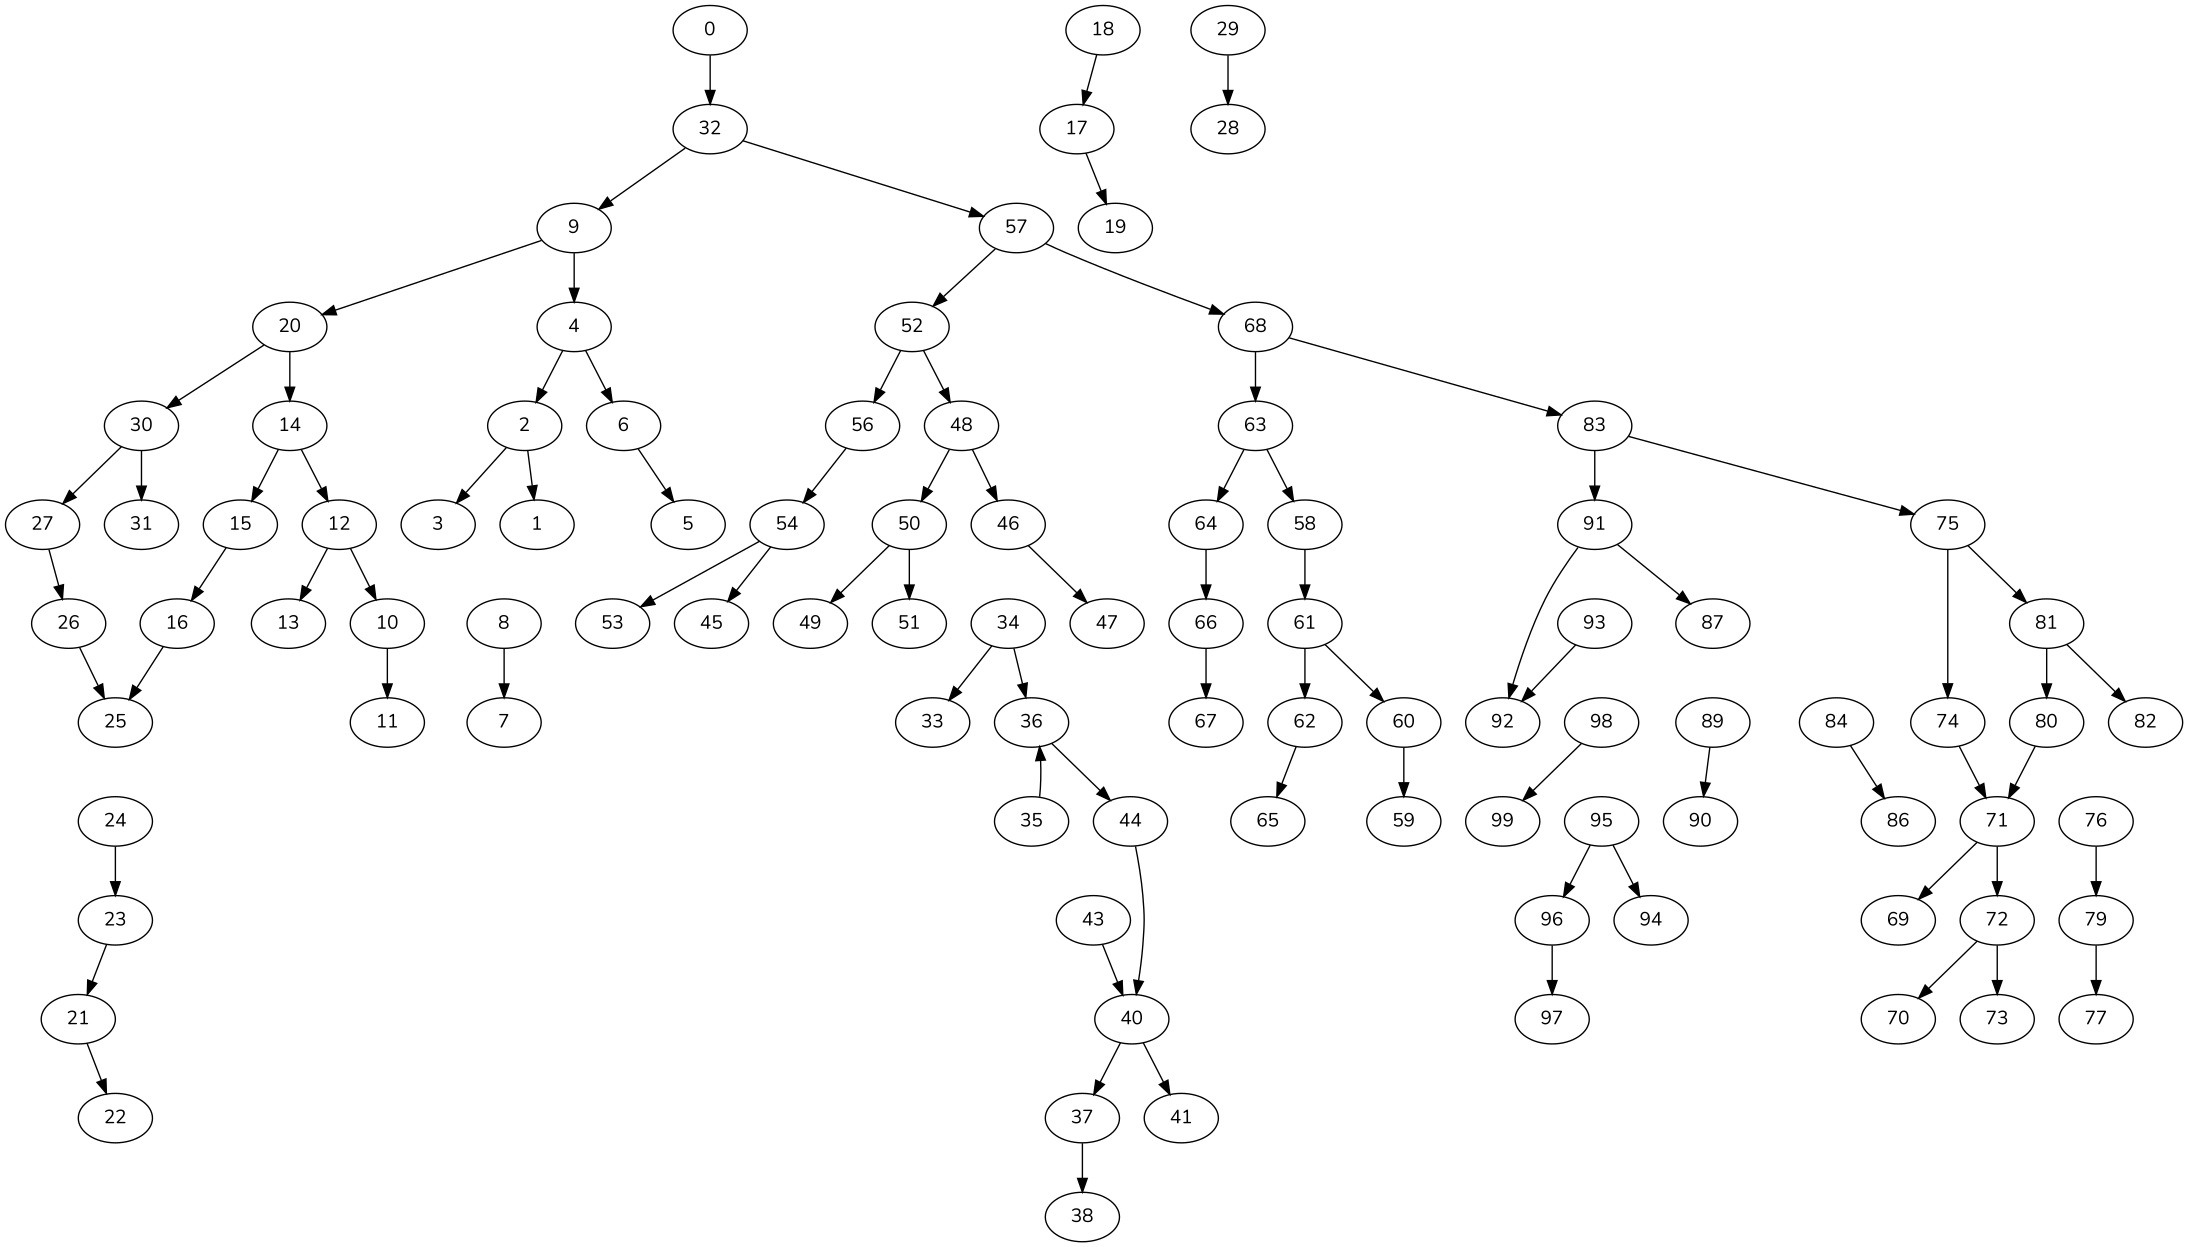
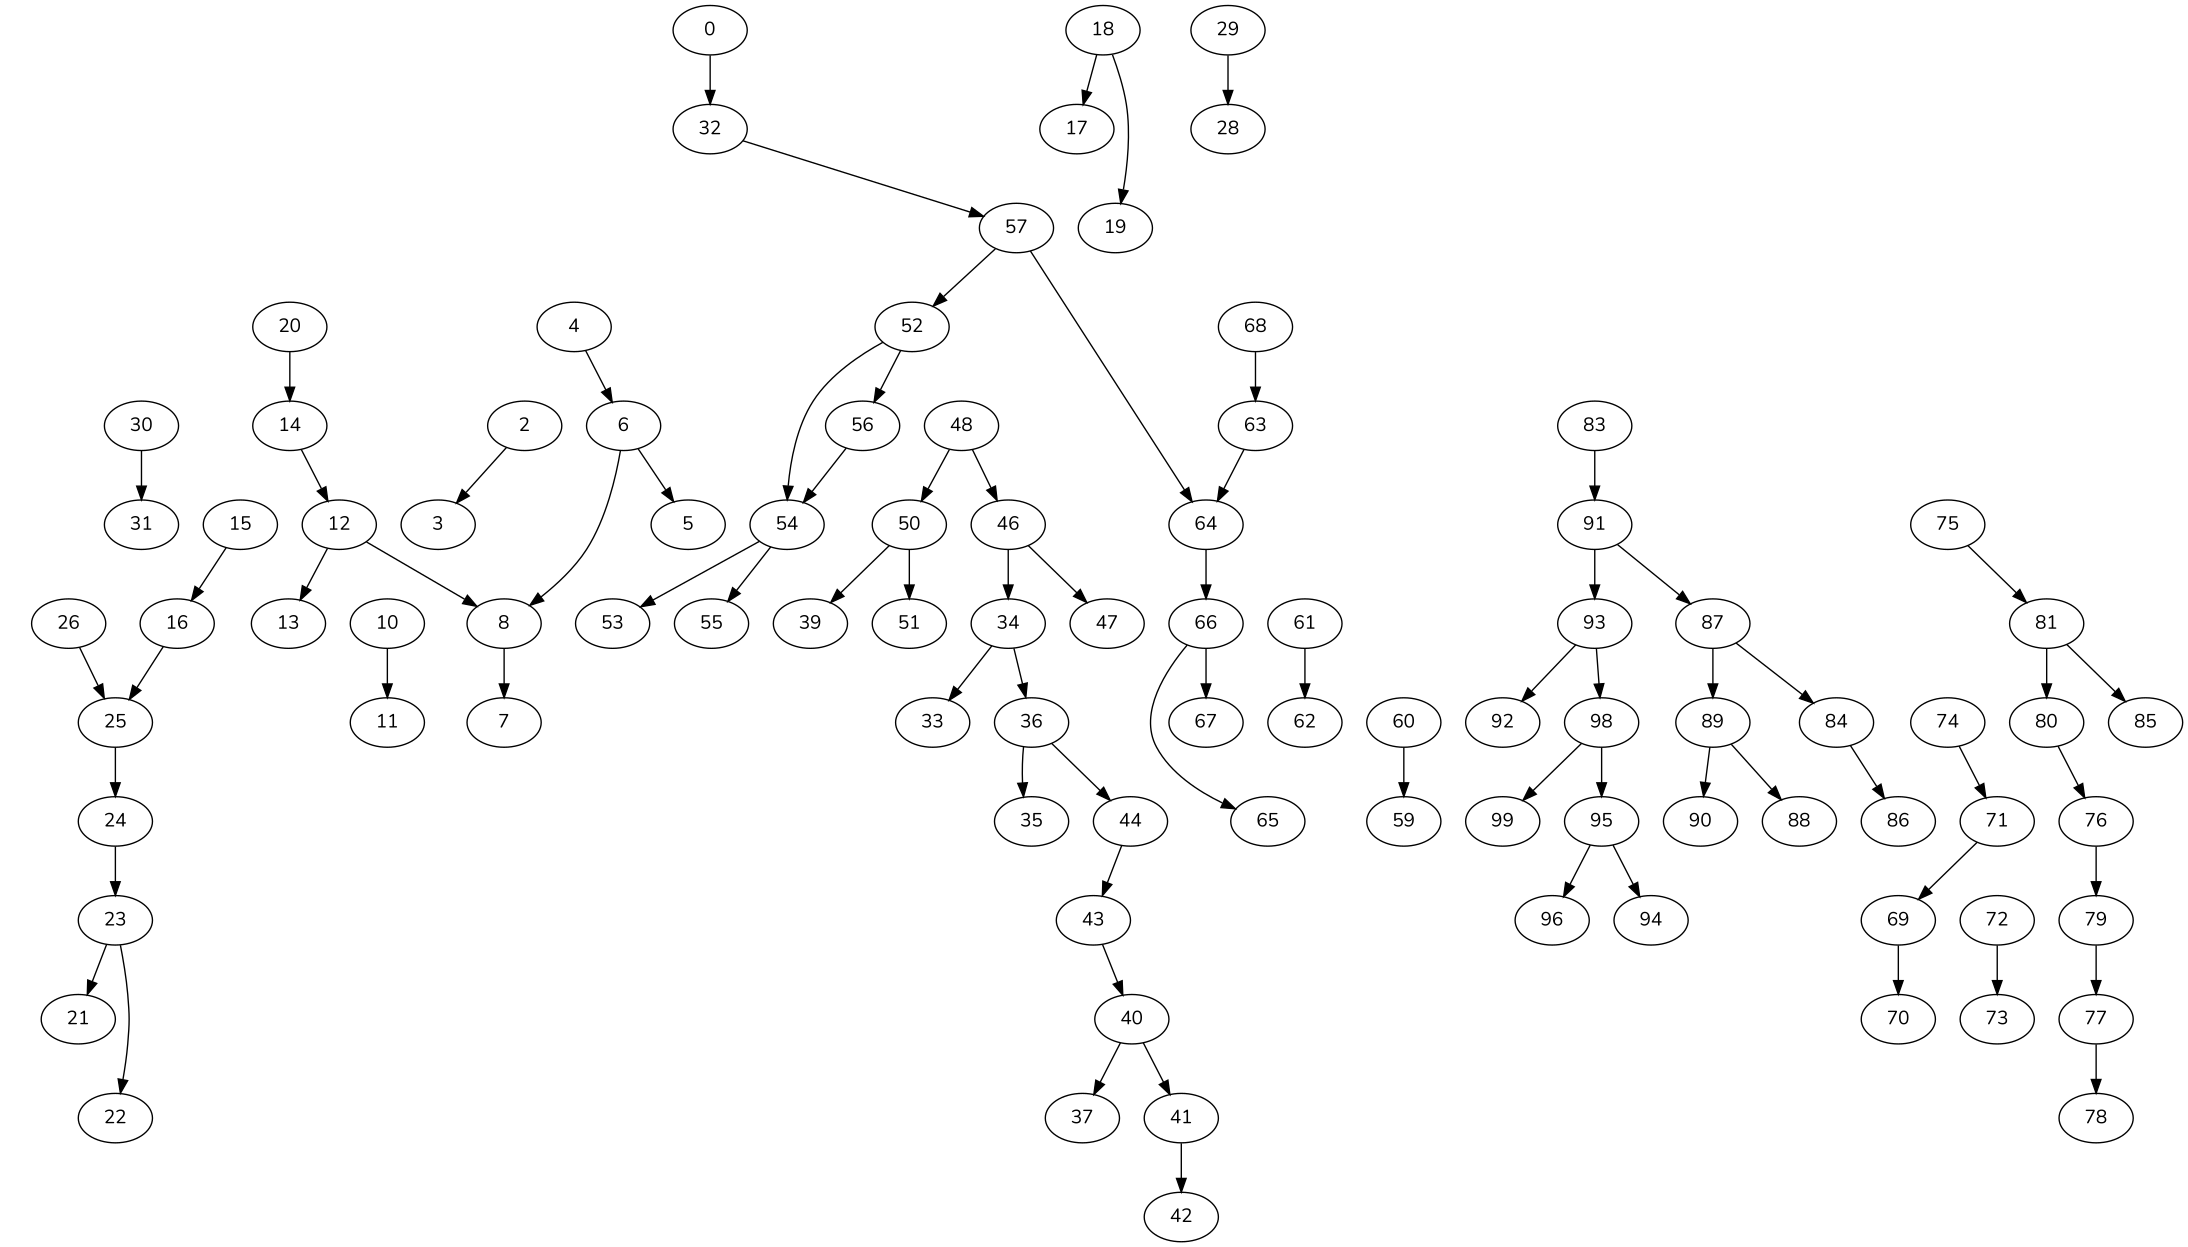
edge "17" -> "19": now "18" -> "19"
node "9": removed
edge "57" -> "68": now "57" -> "64"
edge "4" -> "2": removed
edge "52" -> "48": now "52" -> "54"
edge "20" -> "30": removed
edge "68" -> "83": removed
edge "14" -> "15": removed
edge "83" -> "75": removed
node "27": removed
node "1": removed
node "58": removed
edge "6" -> "8": added
edge "46" -> "34": added
edge "12" -> "10": now "12" -> "8"
edge "91" -> "92": now "91" -> "93"
edge "75" -> "74": removed
node "45": label "45" -> "55"
node "49": label "49" -> "39"
edge "93" -> "98": added
edge "87" -> "89": added
edge "61" -> "60": removed
edge "87" -> "84": added
node "82": label "82" -> "85"
edge "25" -> "24": added
edge "62" -> "65": now "66" -> "65"
edge "98" -> "95": added
edge "80" -> "71": now "80" -> "76"
edge "35" -> "36": reversed
node "88": added
edge "71" -> "72": removed
edge "44" -> "40": now "44" -> "43"
edge "72" -> "70": now "69" -> "70"
node "97": removed
edge "21" -> "22": now "23" -> "22"
node "78": added
node "38": removed
node "42": added
